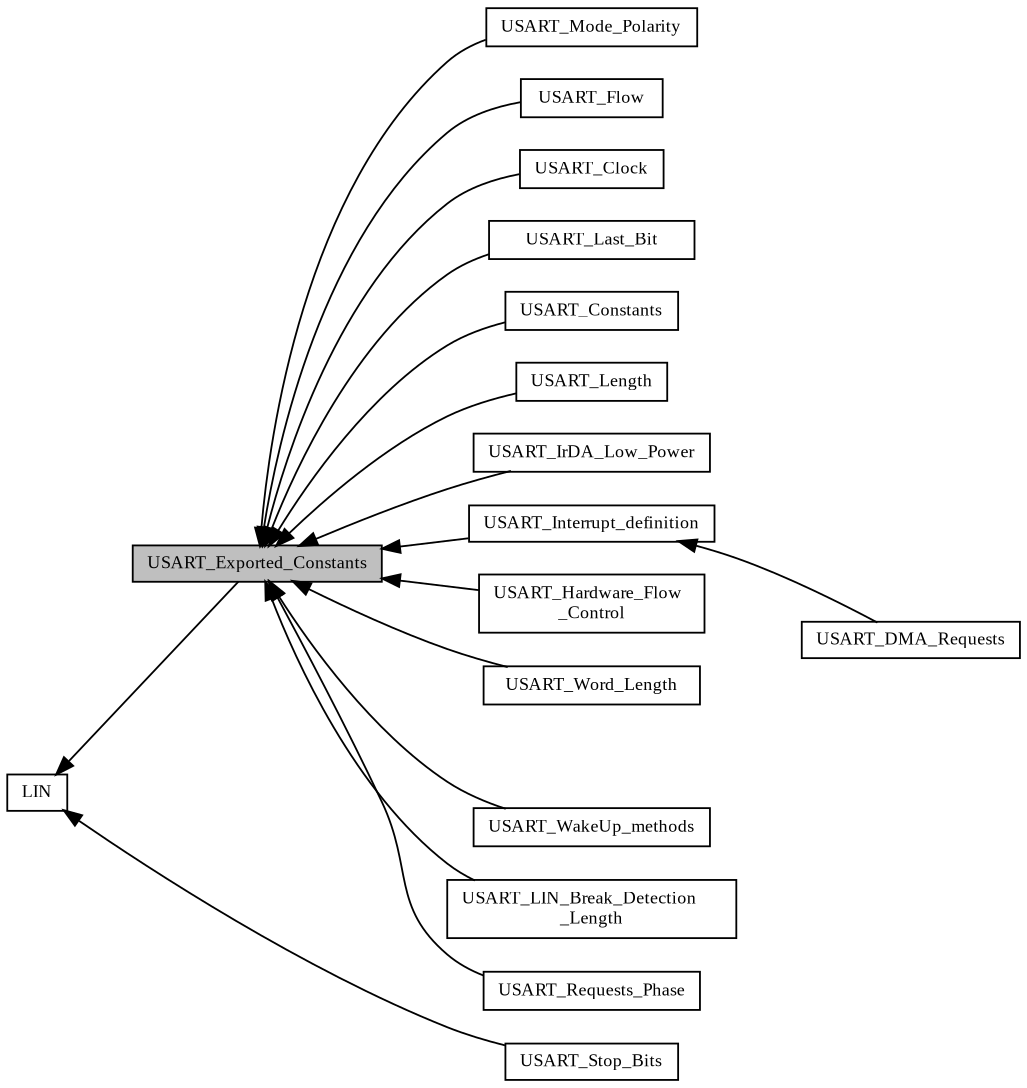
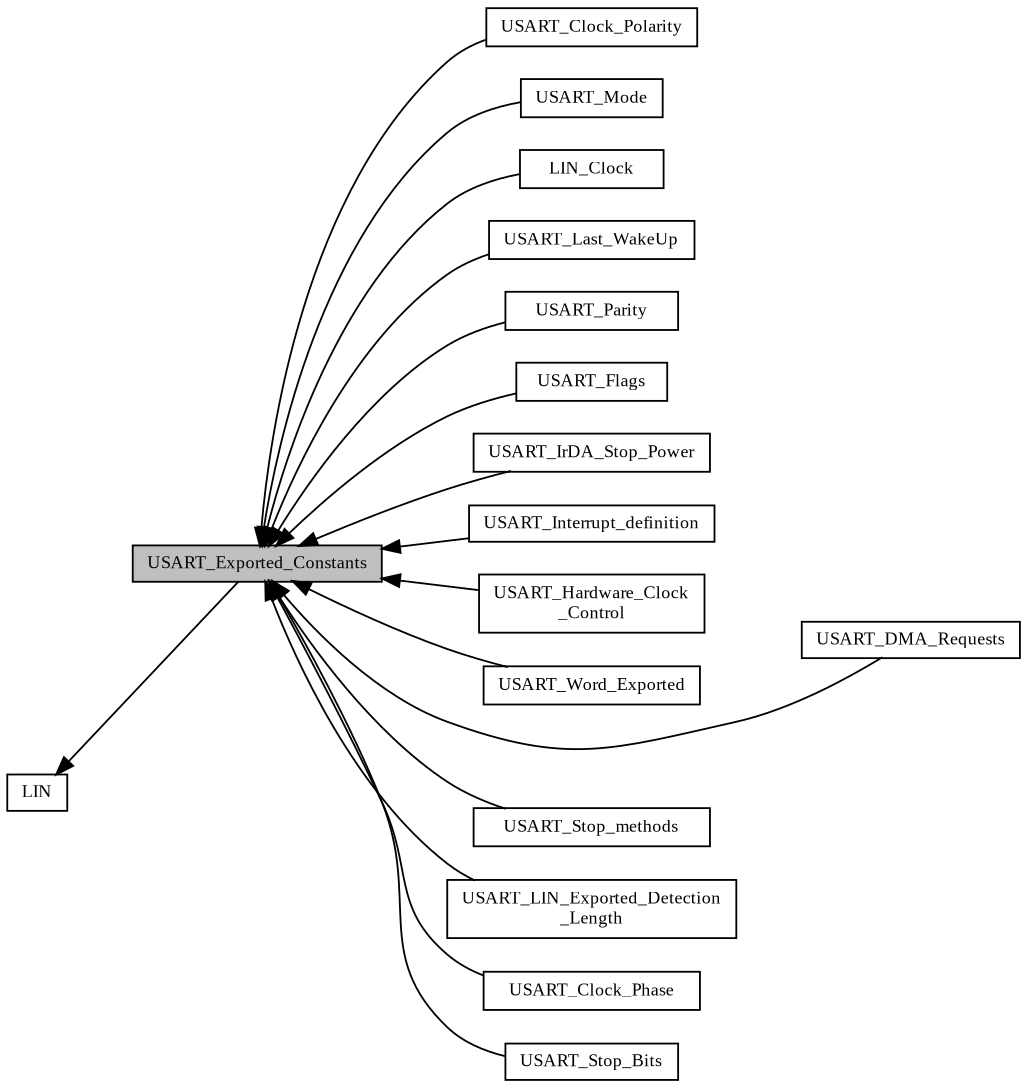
node "USART_Mode_Polarity": label "USART_Mode_Polarity" -> "USART_Clock_Polarity"
node "USART_Flow": label "USART_Flow" -> "USART_Mode"
node "USART_Clock": label "USART_Clock" -> "LIN_Clock"
node "USART_Last_Bit": label "USART_Last_Bit" -> "USART_Last_WakeUp"
node "USART_Constants": label "USART_Constants" -> "USART_Parity"
node "USART_Length": label "USART_Length" -> "USART_Flags"
node "USART_IrDA_Low_Power": label "USART_IrDA_Low_Power" -> "USART_IrDA_Stop_Power"
edge "USART_DMA_Requests" -> "USART_Interrupt_definition": now "USART_DMA_Requests" -> "USART_Exported_Constants"
node "USART_Hardware_Flow _Control": label "USART_Hardware_Flow _Control" -> "USART_Hardware_Clock _Control"
node "USART_Word_Length": label "USART_Word_Length" -> "USART_Word_Exported"
node "USART_WakeUp_methods": label "USART_WakeUp_methods" -> "USART_Stop_methods"
node "USART_LIN_Break_Detection _Length": label "USART_LIN_Break_Detection _Length" -> "USART_LIN_Exported_Detection _Length"
edge "USART_Stop_Bits" -> "LIN": now "USART_Stop_Bits" -> "USART_Exported_Constants"
node "USART_Requests_Phase": label "USART_Requests_Phase" -> "USART_Clock_Phase"
